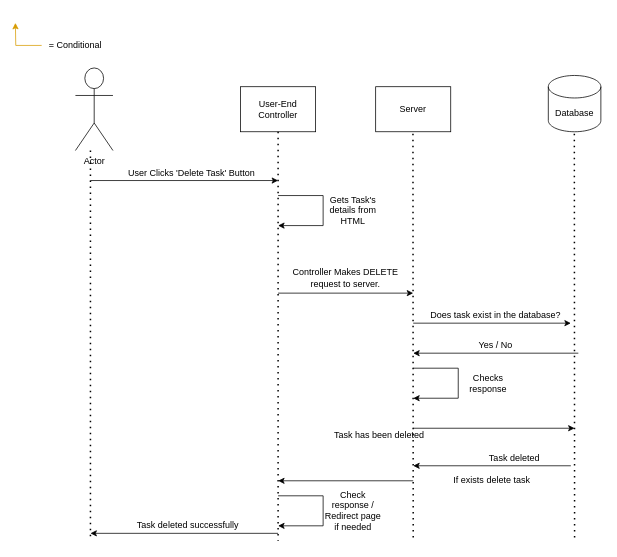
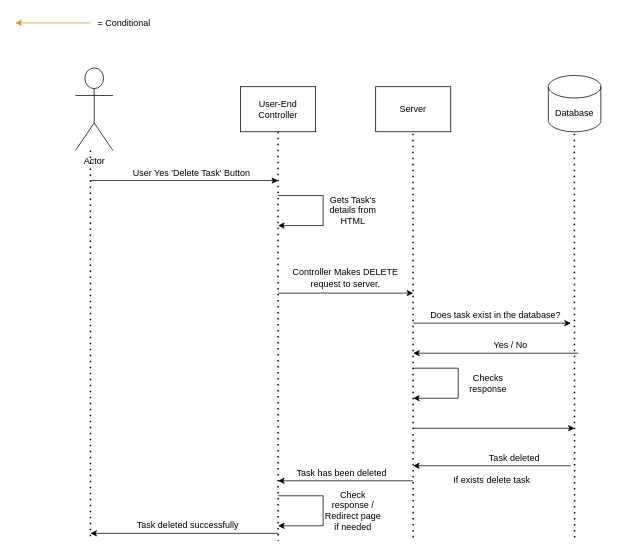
node "= Conditional": moved (75, 45) -> (124, 23)
node "User Clicks 'Delete Task' Button": label "User Clicks 'Delete Task' Button" -> "User Yes 'Delete Task' Button"
node "Yes / No": moved (495, 345) -> (510, 345)
node "Task has been deleted": moved (379, 435) -> (342, 473)
